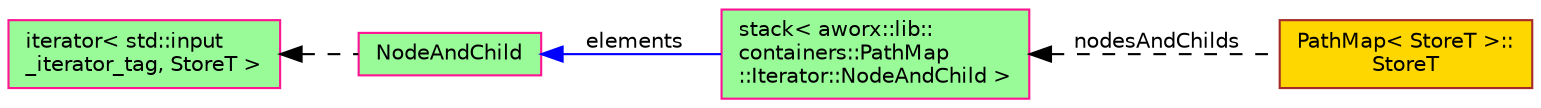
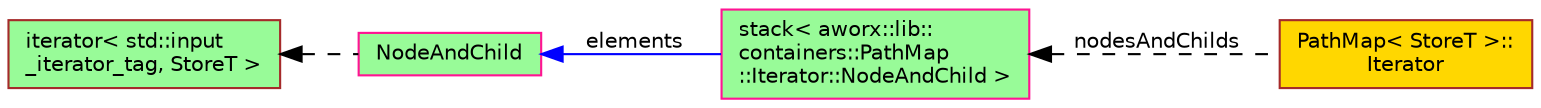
node "iterator< std::input _iterator_tag, StoreT >": color deeppink -> brown
node "PathMap< StoreT >:: StoreT": label "PathMap< StoreT >:: StoreT" -> "PathMap< StoreT >:: Iterator"
